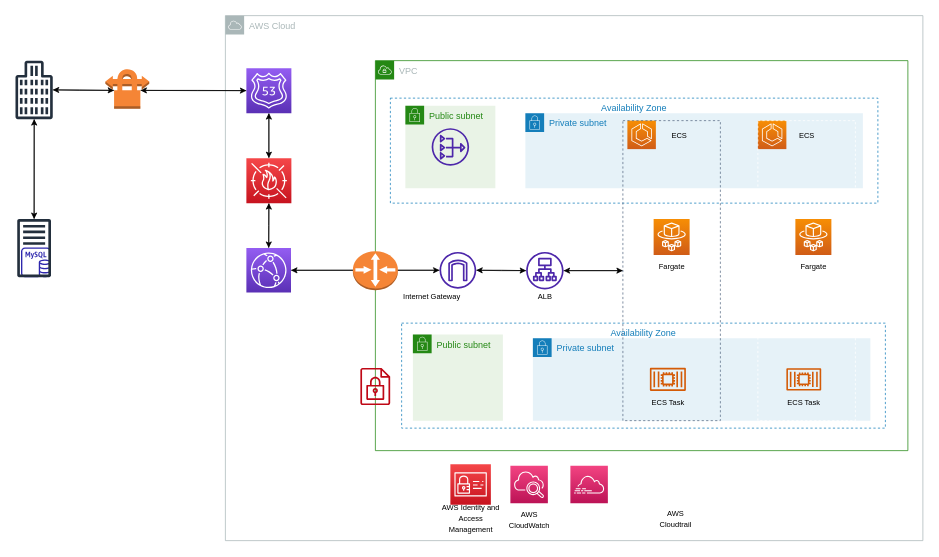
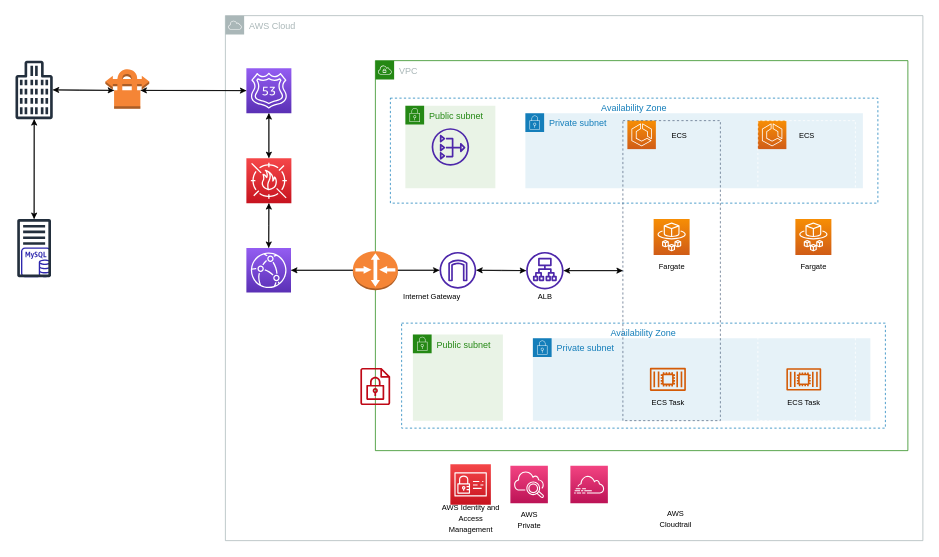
node "AWS CloudWatch": label "AWS CloudWatch" -> "AWS Private"
